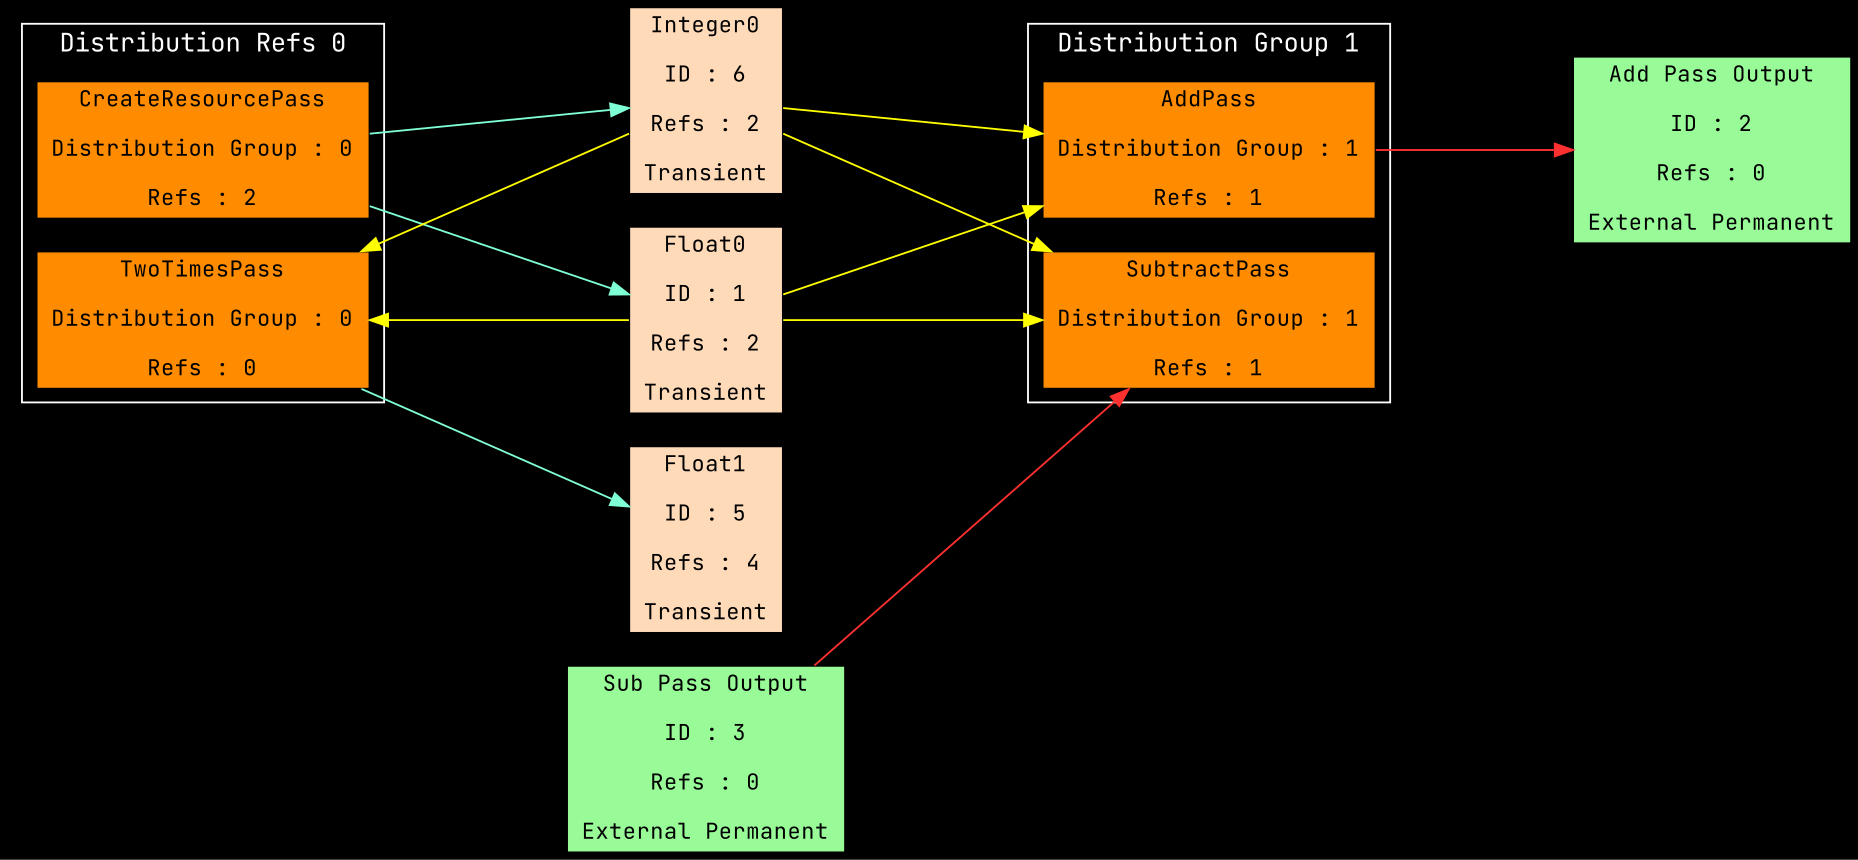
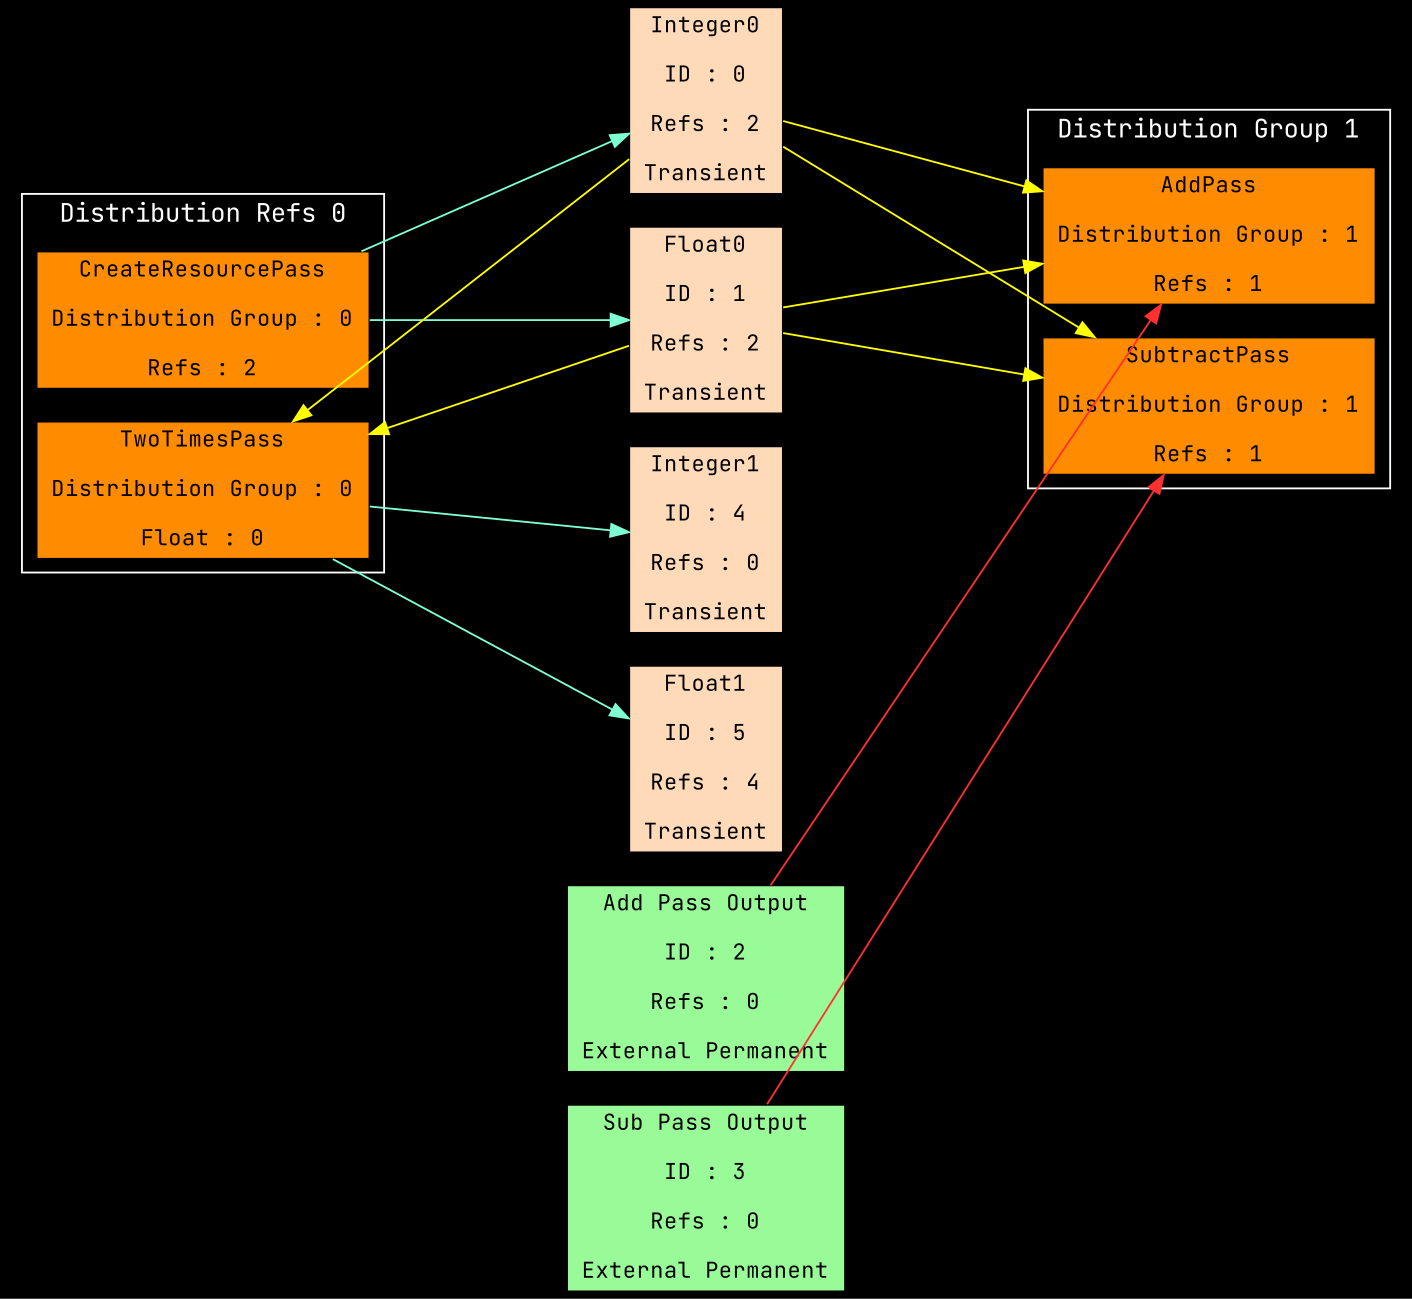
node "Integer0 ID : 6 Refs : 2 Transient": label "Integer0 ID : 6 Refs : 2 Transient" -> "Integer0 ID : 0 Refs : 2 Transient"
edge "AddPass Distribution Group : 1 Refs : 1" -> "Add Pass Output ID : 2 Refs : 0 External Permanent": reversed
node "TwoTimesPass Distribution Group : 0 Refs : 0": label "TwoTimesPass Distribution Group : 0 Refs : 0" -> "TwoTimesPass Distribution Group : 0 Float : 0"
node "Integer1 ID : 4 Refs : 0 Transient": added
